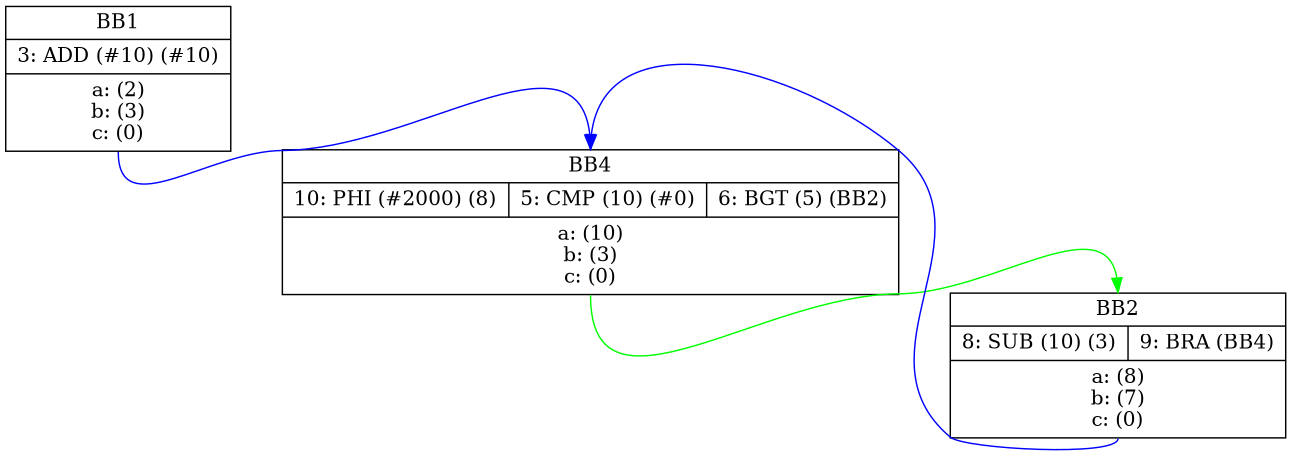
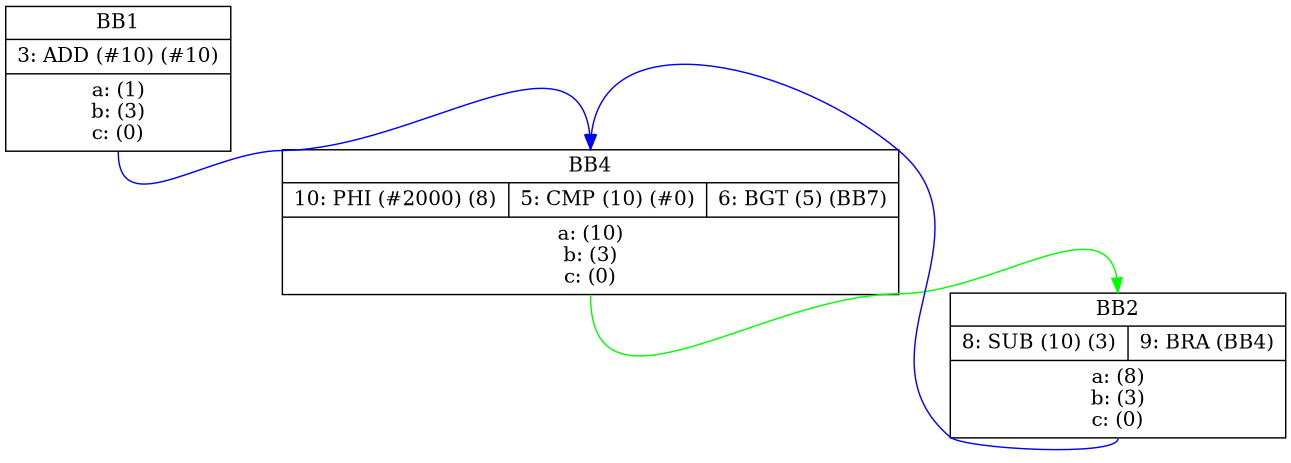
node "BB1": text "a: (2)" -> "a: (1)"
node "BB4": text "6: BGT (5) (BB2)" -> "6: BGT (5) (BB7)"
node "BB2": text "b: (7)" -> "b: (3)"
